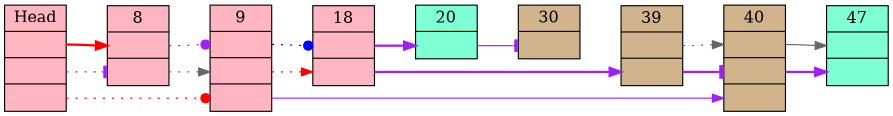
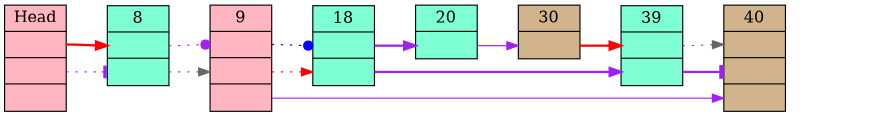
node "8": fillcolor lightpink -> aquamarine
node "18": fillcolor lightpink -> aquamarine
edge "20" -> "30": arrowhead tee -> normal
edge "30" -> "39": added
node "39": fillcolor tan -> aquamarine
node "47": removed
edge "Head" -> "9": removed
